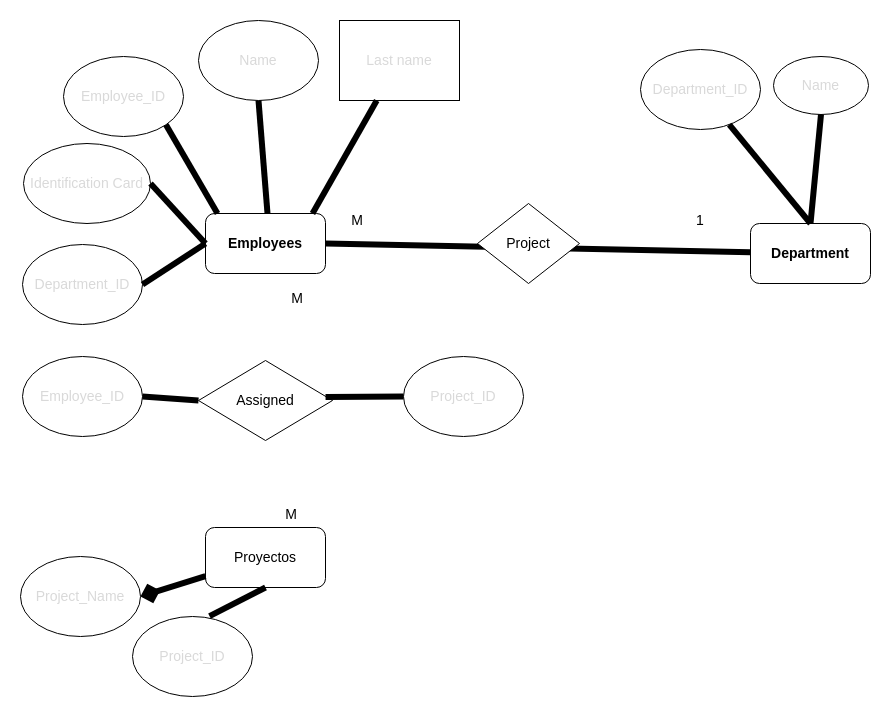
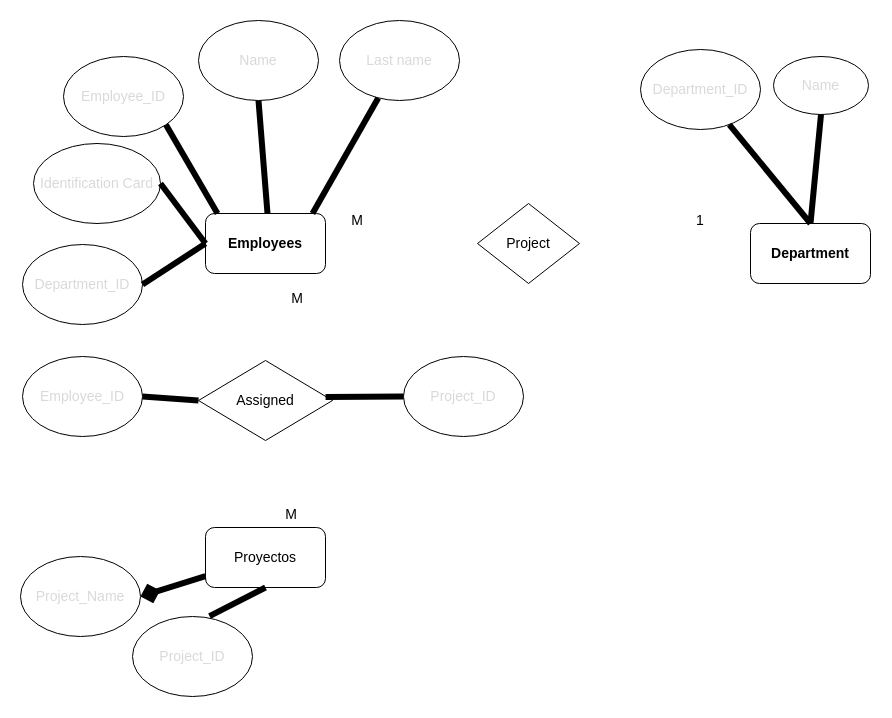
node "Last name": shape rectangle -> ellipse
node "Identification Card": moved (87, 184) -> (97, 184)
edge "Employees" -- "Department": removed
